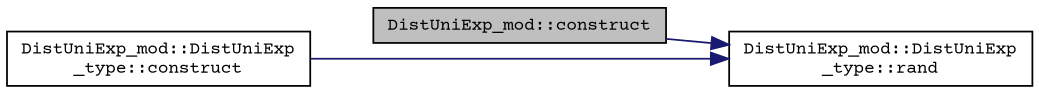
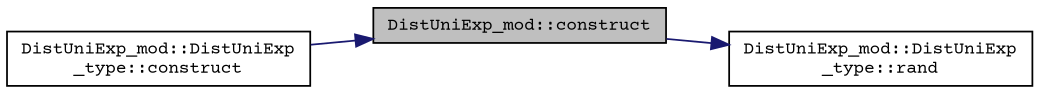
edge "DistUniExp_mod::DistUniExp _type::construct" -> "DistUniExp_mod::DistUniExp _type::rand": now "DistUniExp_mod::DistUniExp _type::construct" -> "DistUniExp_mod::construct"
